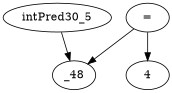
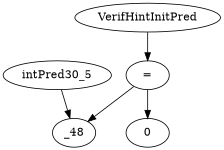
node "VerifHintInitPred": added
node "4": label "4" -> "0"
